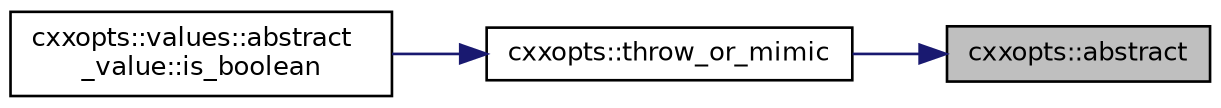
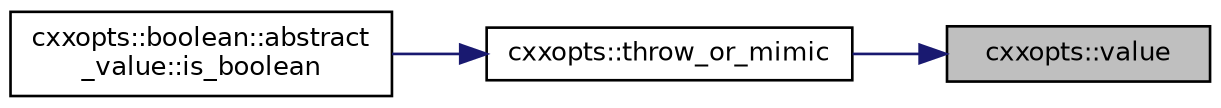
node "cxxopts::values::abstract _value::is_boolean": label "cxxopts::values::abstract _value::is_boolean" -> "cxxopts::boolean::abstract _value::is_boolean"
node "cxxopts::abstract": label "cxxopts::abstract" -> "cxxopts::value"
